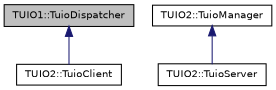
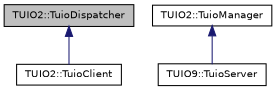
node "TUIO1::TuioDispatcher": label "TUIO1::TuioDispatcher" -> "TUIO2::TuioDispatcher"
node "TUIO2::TuioServer": label "TUIO2::TuioServer" -> "TUIO9::TuioServer"
